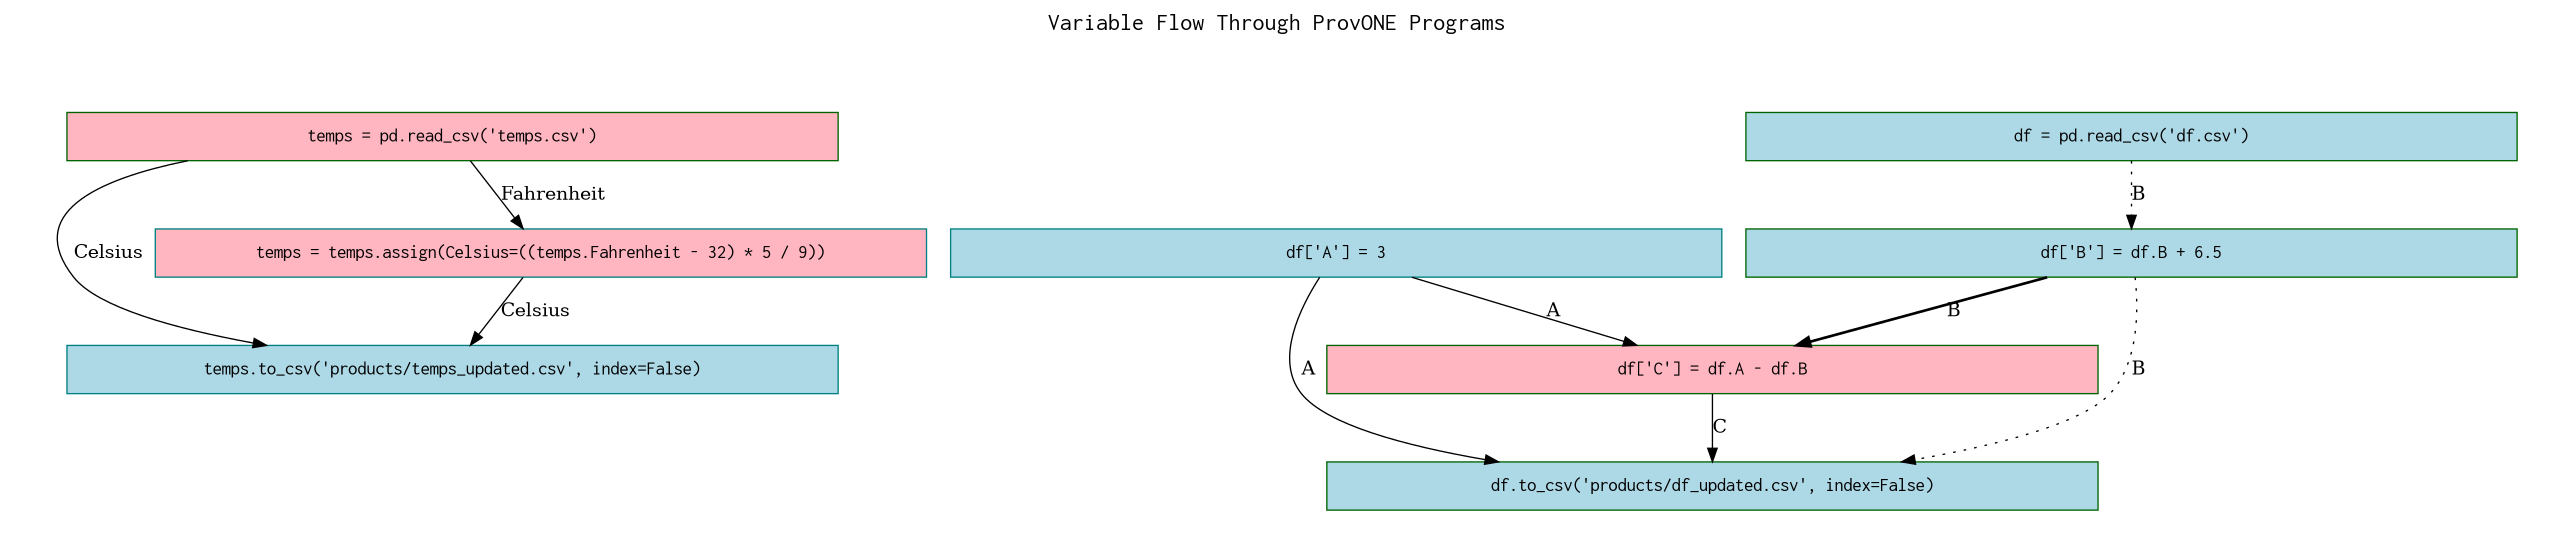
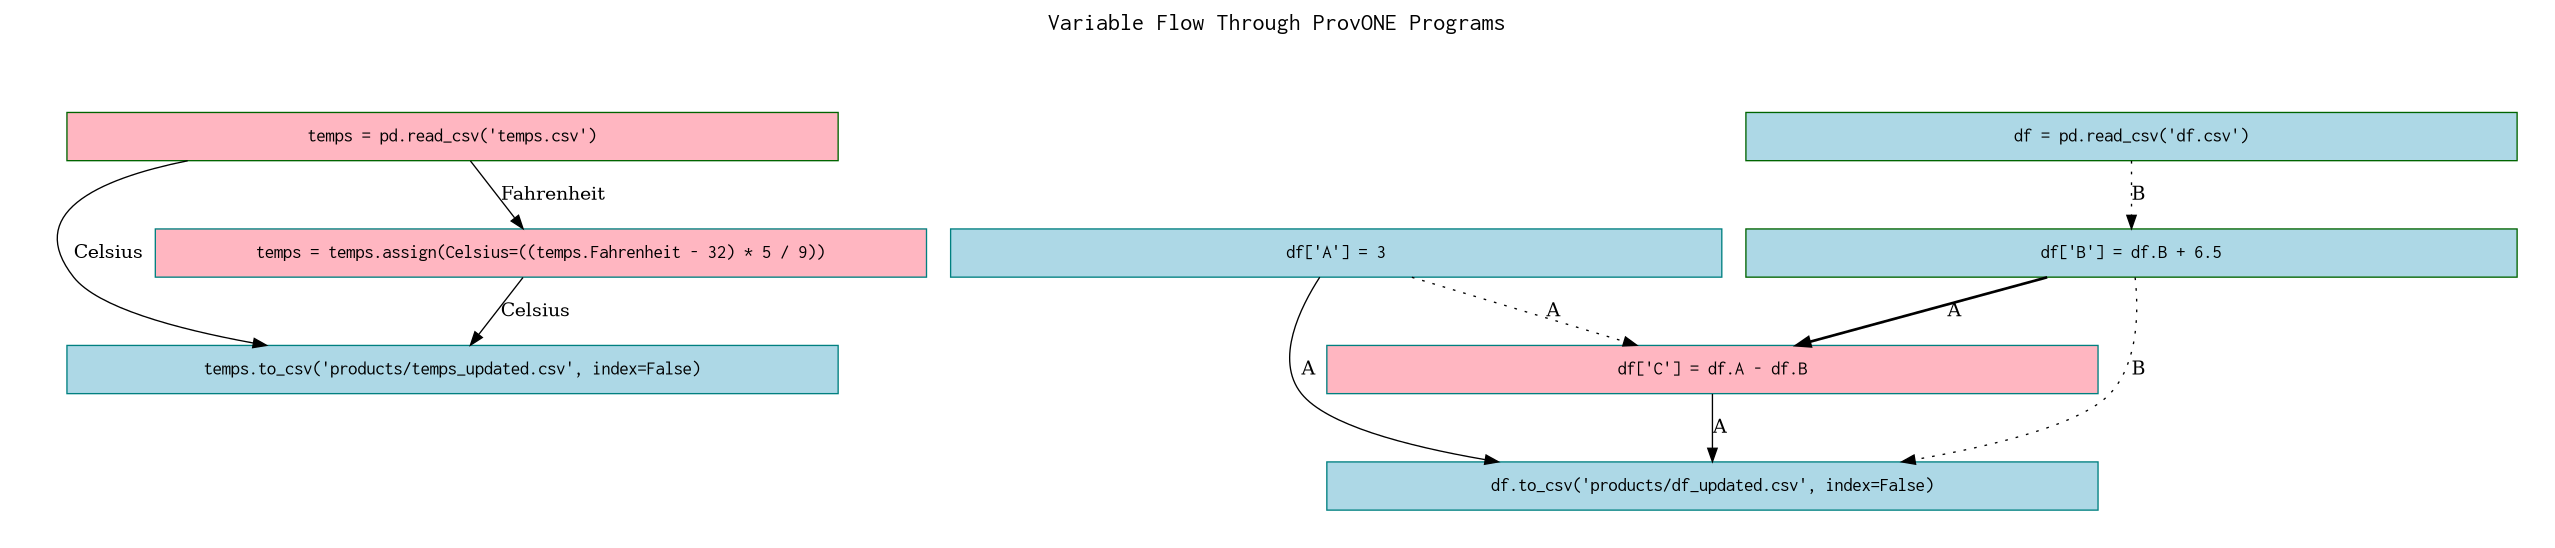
edge "df['A'] = 3" -> "df['C'] = df.A - df.B": style solid -> dotted
edge "df['B'] = df.B + 6.5" -> "df['C'] = df.A - df.B": label "B" -> "A"
node "df['C'] = df.A - df.B": color darkgreen -> teal
edge "df['C'] = df.A - df.B" -> "df.to_csv('products/df_updated.csv', index=False)": label "C" -> "A"
node "df.to_csv('products/df_updated.csv', index=False)": color darkgreen -> teal
